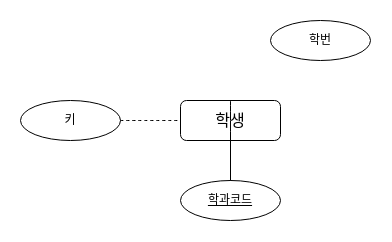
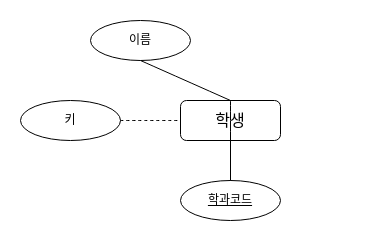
node "이름": added
node "학번": removed
edge "이름" -- "학생": added
